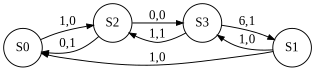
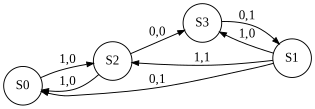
edge "S3" -> "S1": label "6,1" -> "0,1"
edge "S3" -> "S2": now "S1" -> "S2"
edge "S2" -> "S0": label "0,1" -> "1,0"
edge "S1" -> "S0": label "1,0" -> "0,1"
